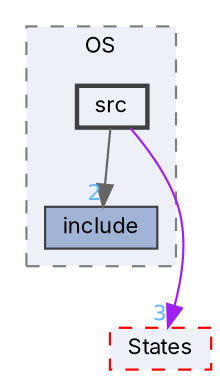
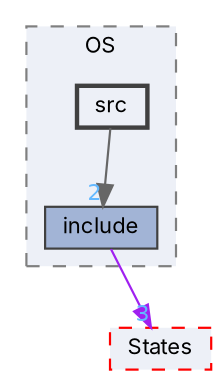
edge "src" -> "States": now "include" -> "States"
